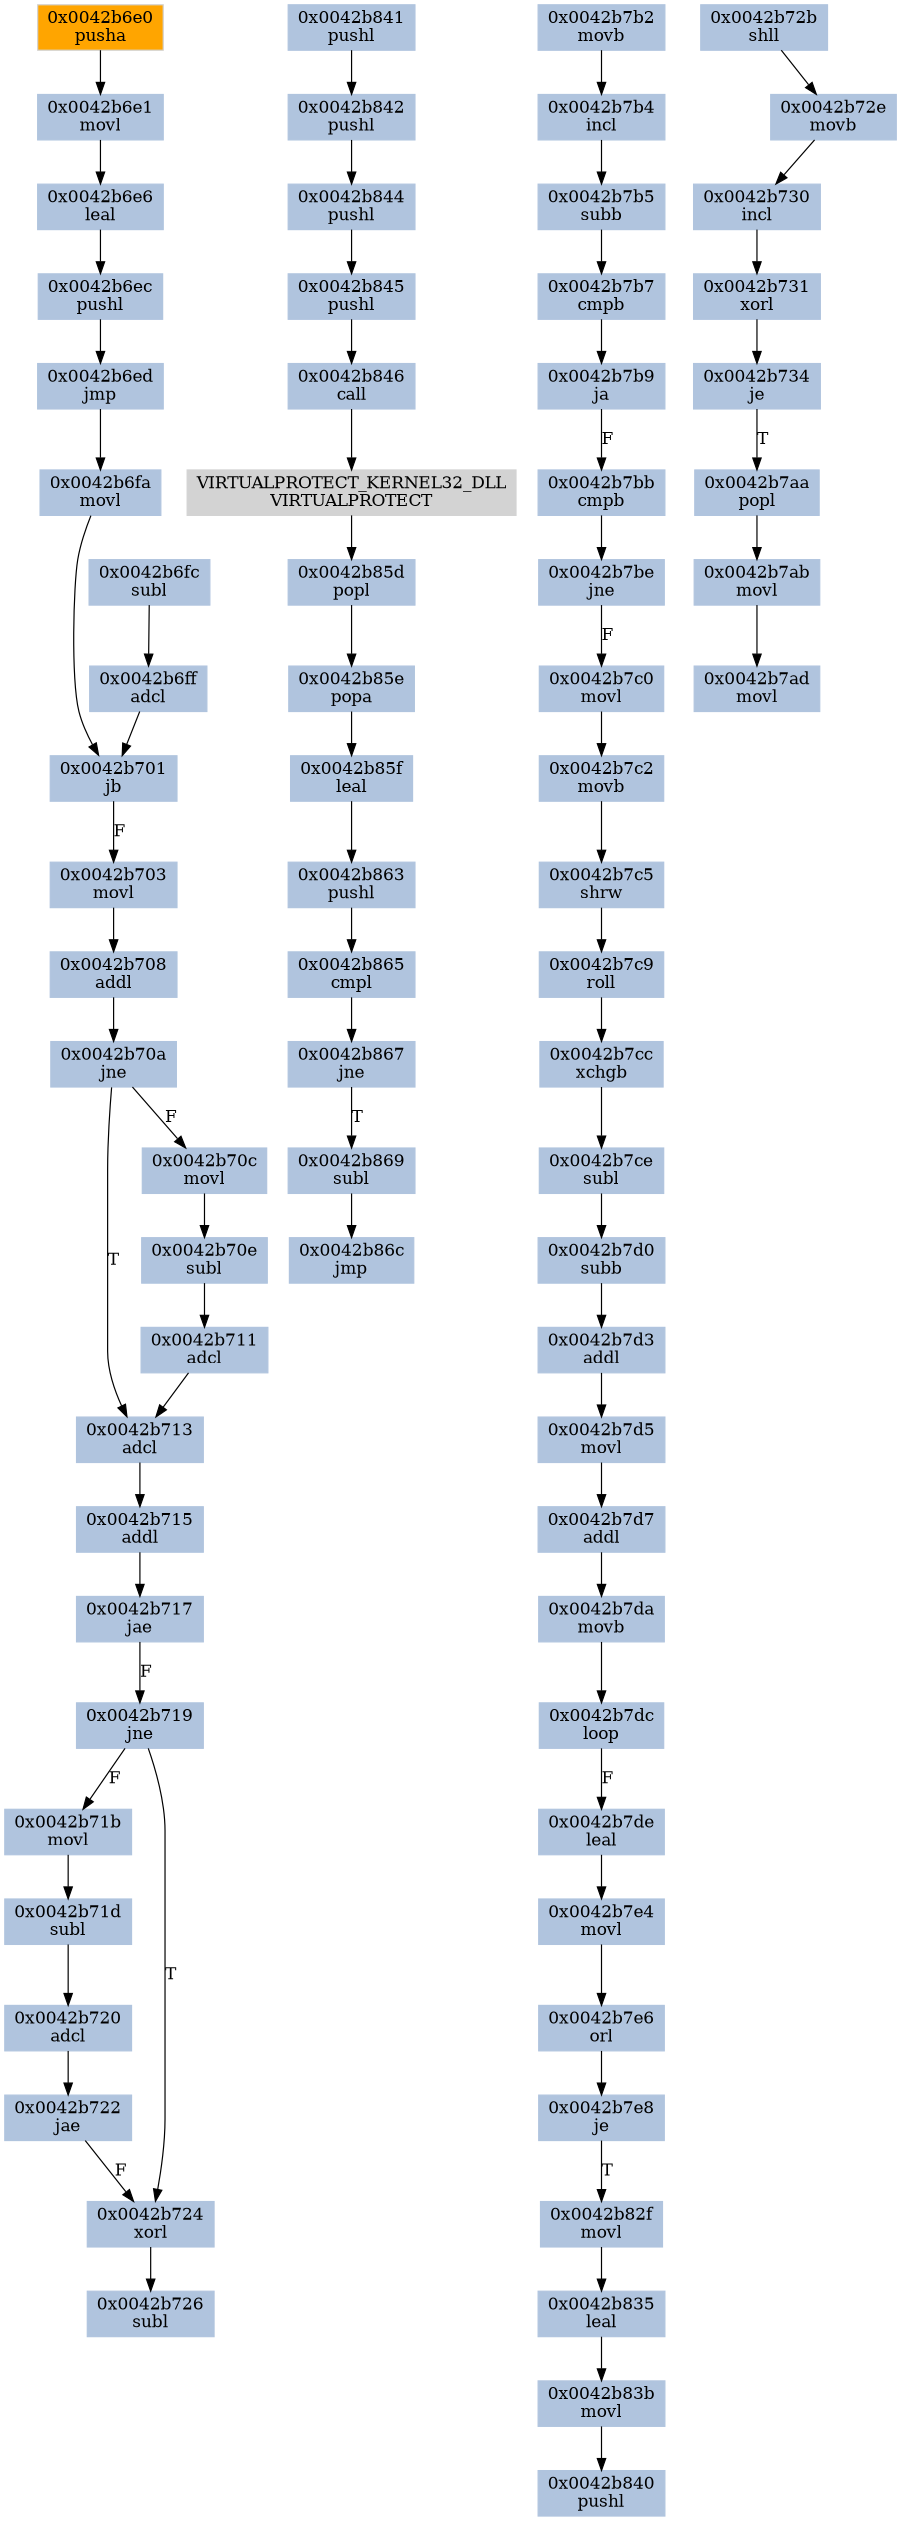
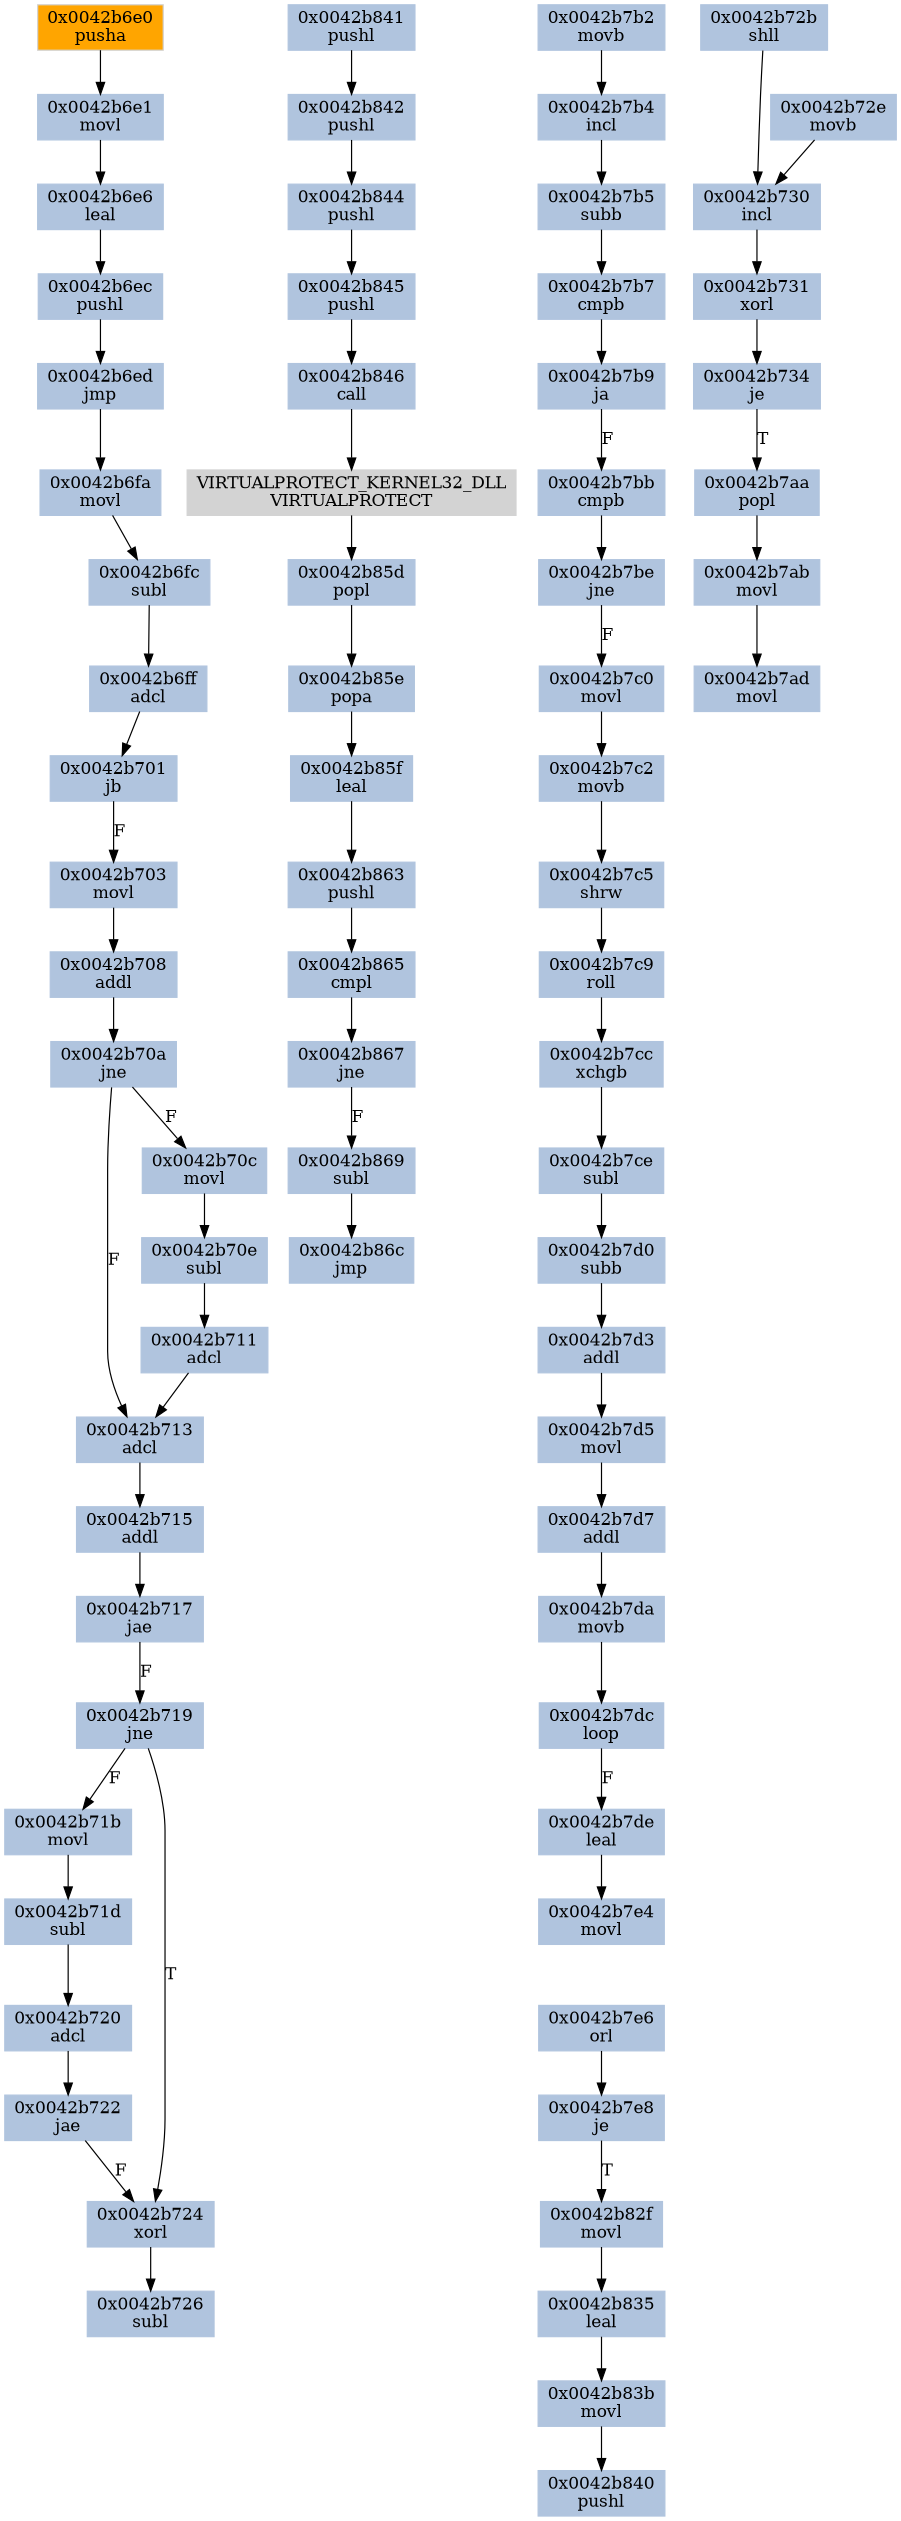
edge "0x0042b72b shll" -> "0x0042b72e movb": now "0x0042b72b shll" -> "0x0042b730 incl"
edge "0x0042b6fa movl" -> "0x0042b701 jb": now "0x0042b6fa movl" -> "0x0042b6fc subl"
edge "0x0042b867 jne" -> "0x0042b869 subl": label "T" -> "F"
edge "0x0042b70a jne" -> "0x0042b713 adcl": label "T" -> "F"
edge "0x0042b7e4 movl" -> "0x0042b7e6 orl": removed
